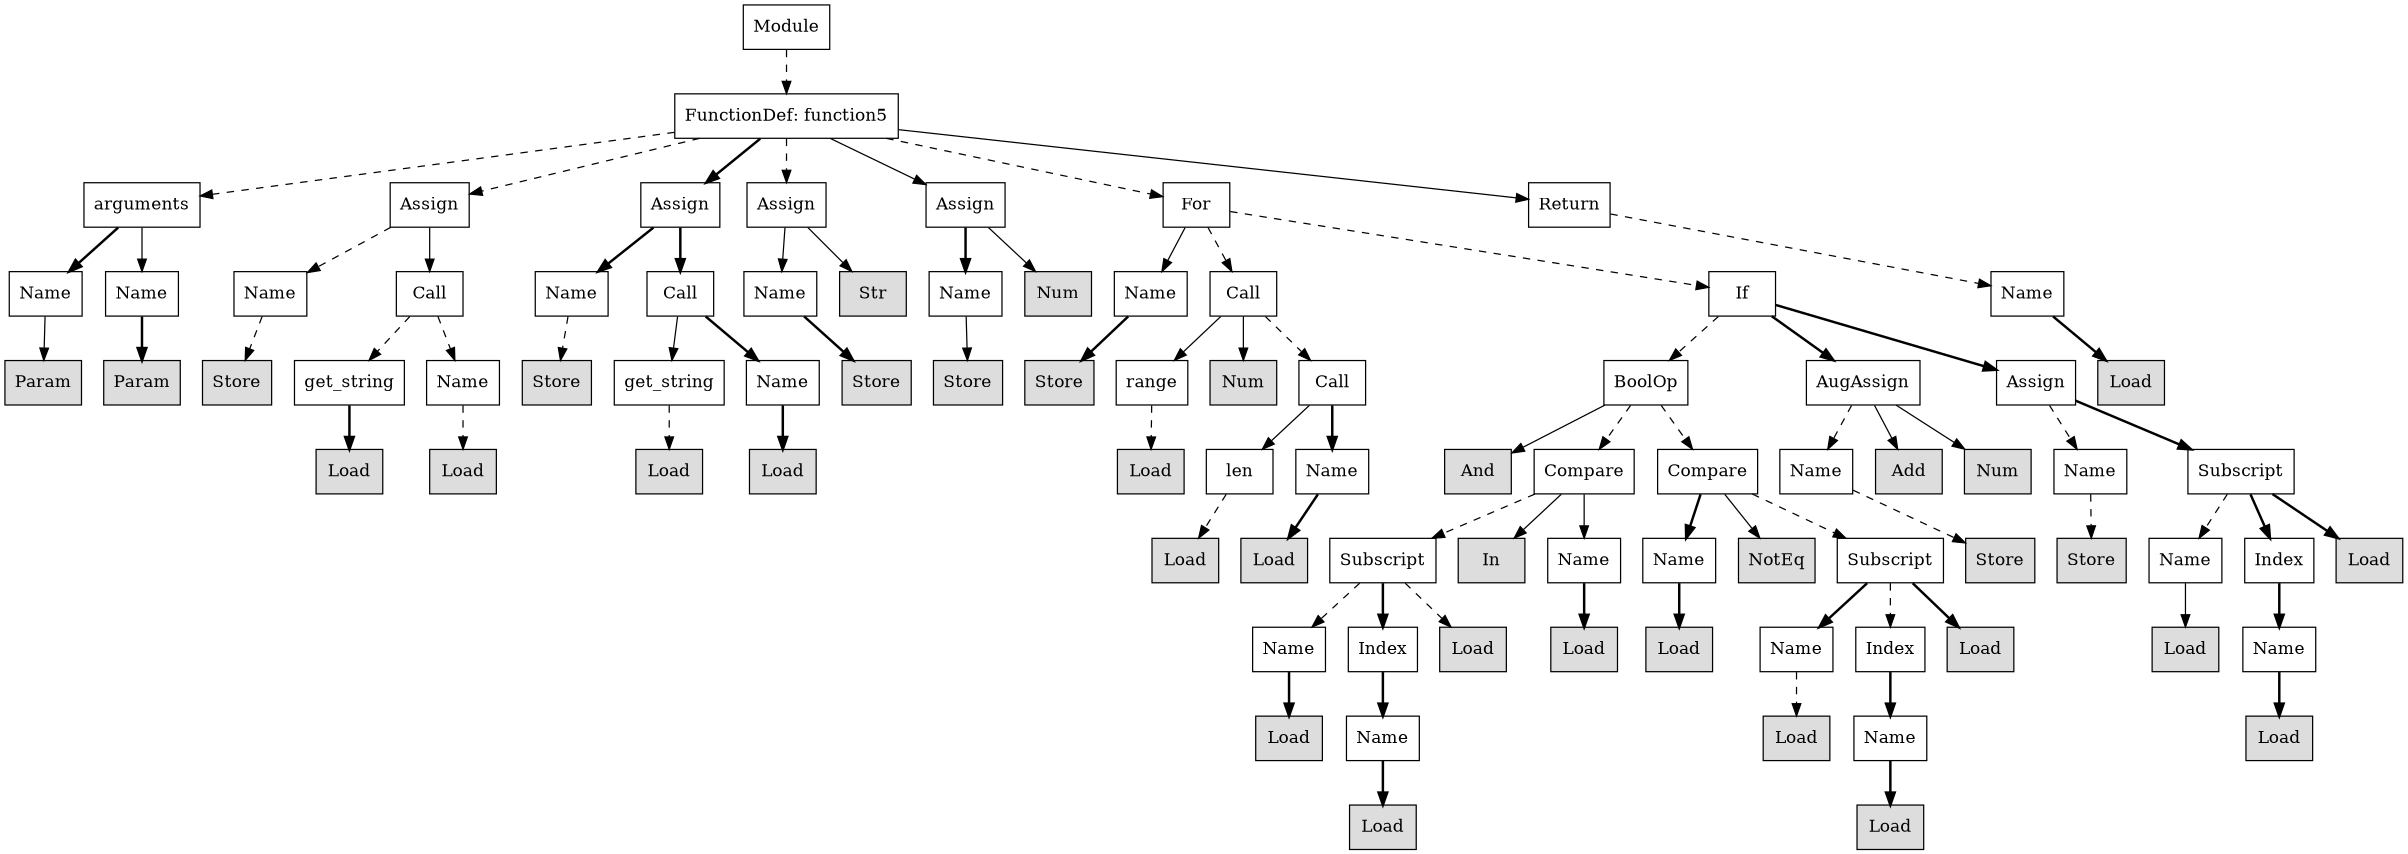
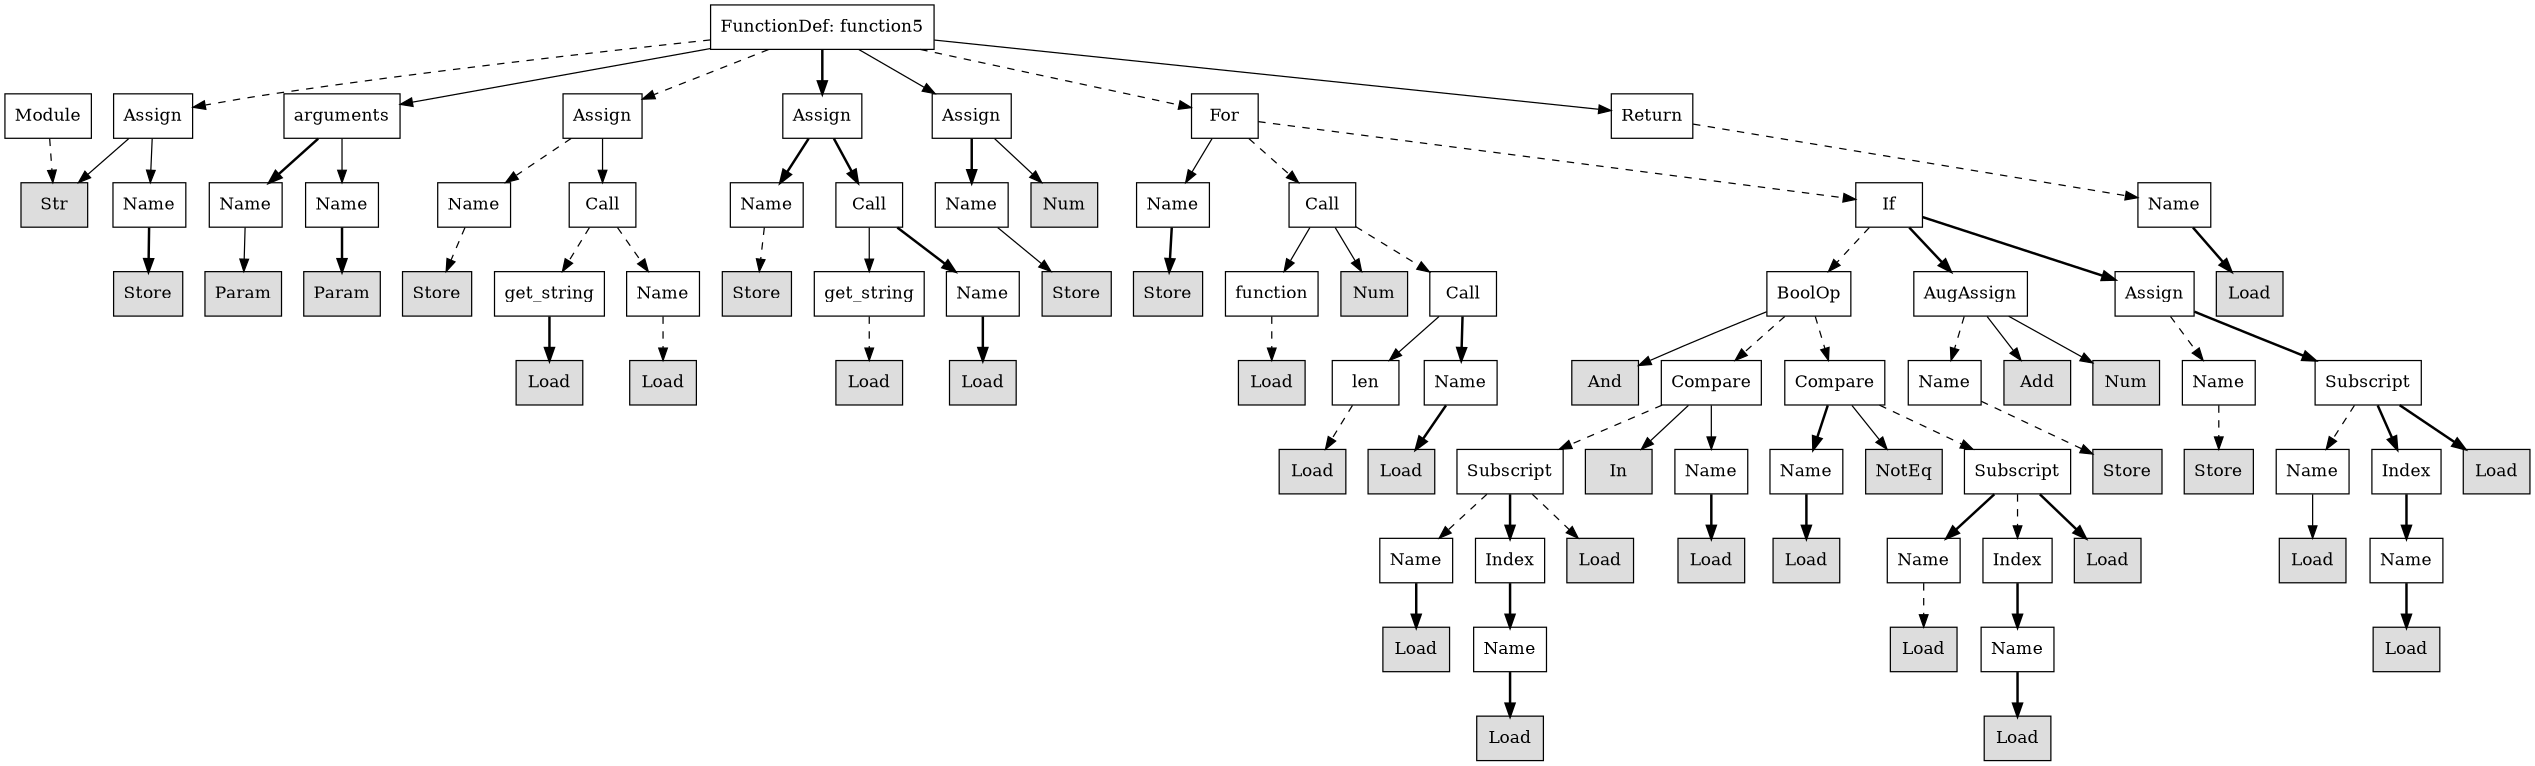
edge "Module" -> "FunctionDef: function5": now "Module" -> "Str"
edge "FunctionDef: function5" -> "arguments": style dashed -> solid
node "range": label "range" -> "function"
